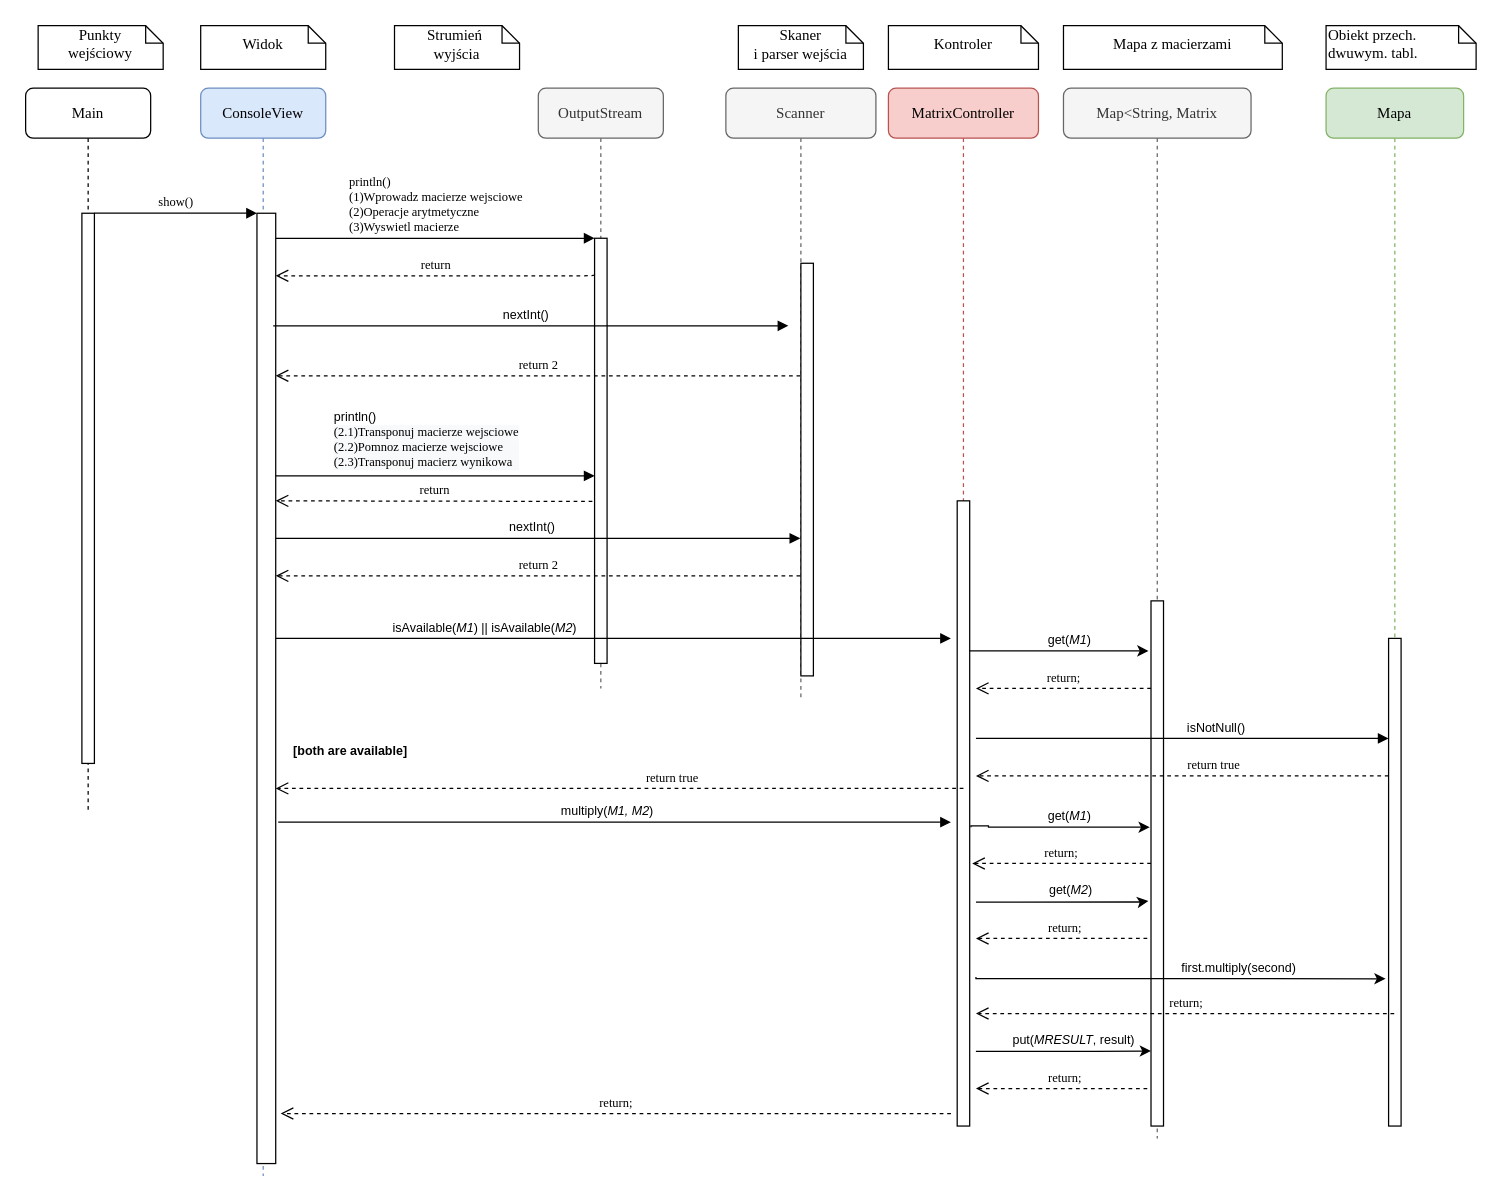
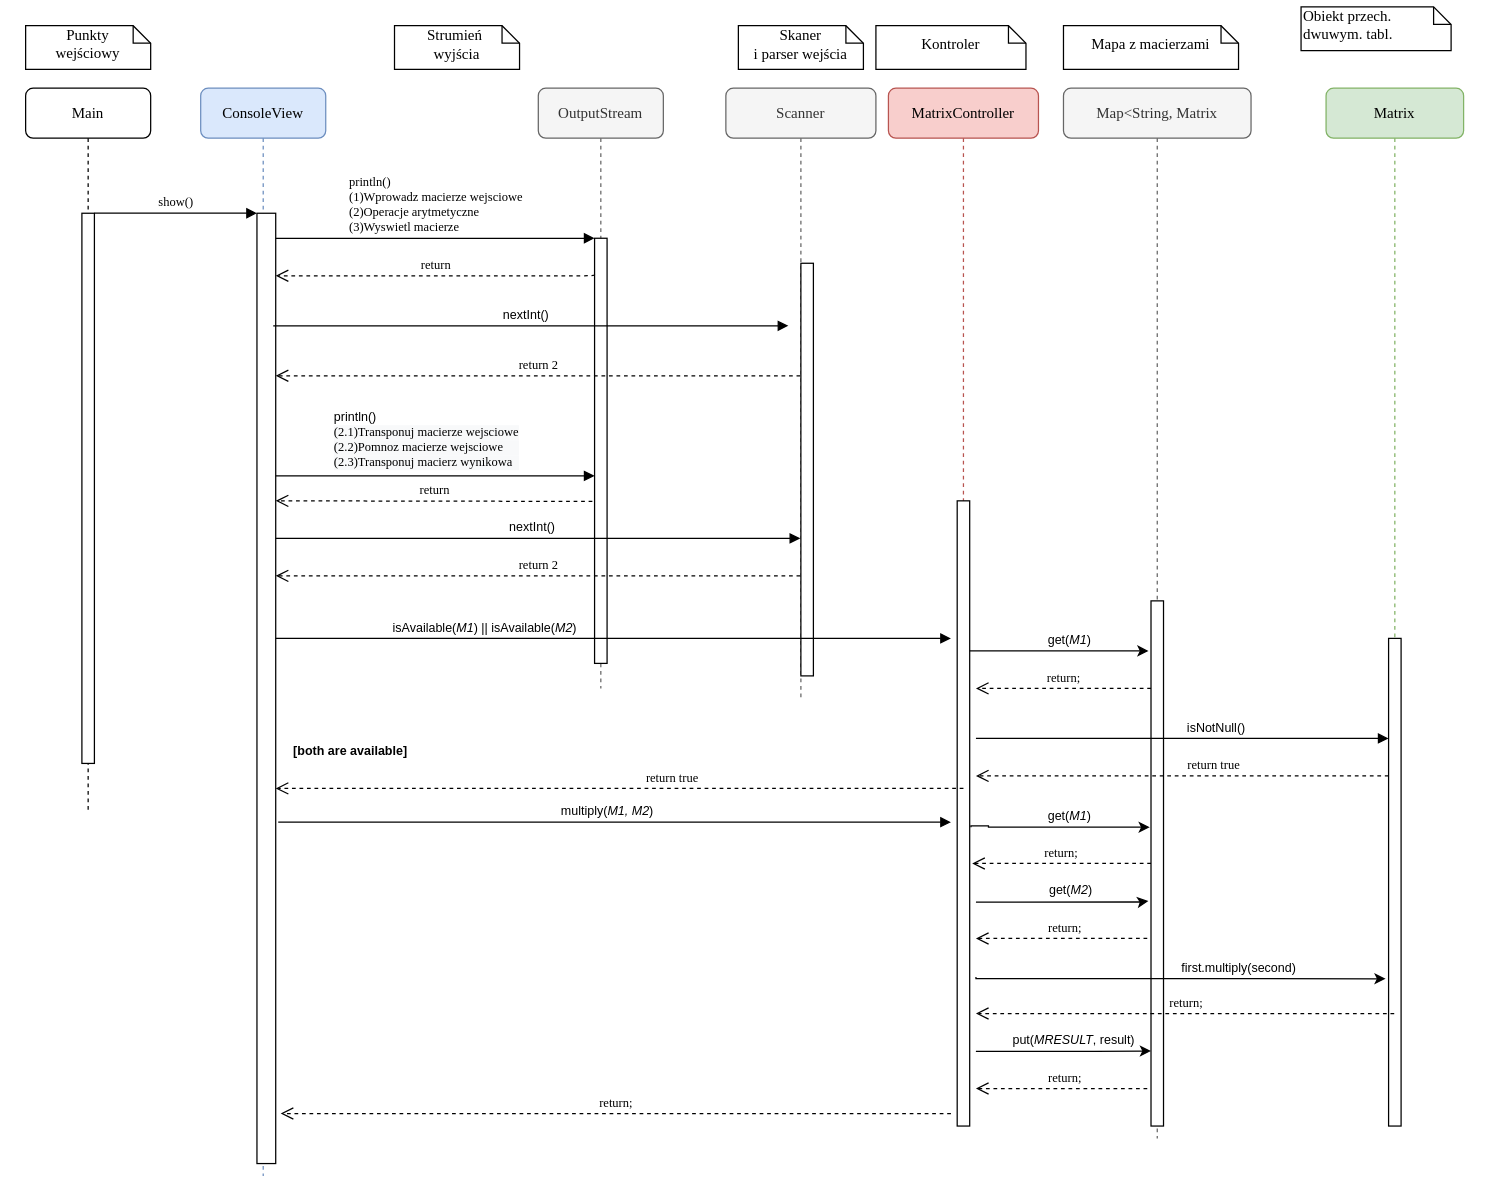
node "Punkty wejściowy": moved (101, 48) -> (88, 48)
node "Widok": removed
node "Kontroler": moved (963, 48) -> (951, 48)
node "Mapa z macierzami": size 219x44 -> 175x44
node "Obiekt przech. dwuwym. tabl.": moved (1401, 48) -> (1376, 29)
node "Mapa": label "Mapa" -> "Matrix"
